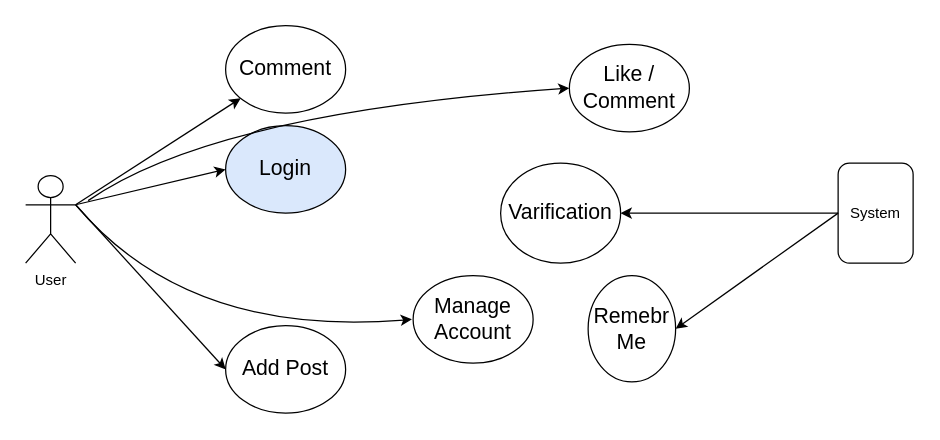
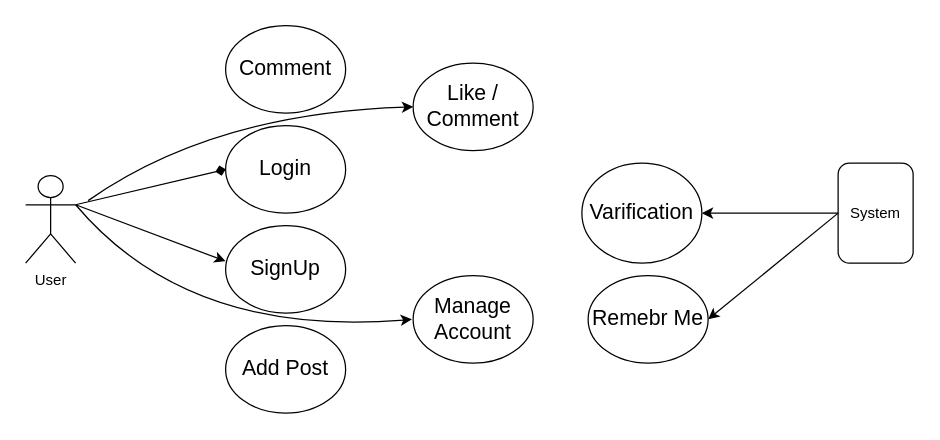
node "Like / Comment": moved (629, 88) -> (473, 107)
edge "User" -> "Comment": removed
node "Login": fillcolor #dae8fc -> #ffffff
edge "User" -> "Login": arrowhead classic -> diamond
node "Varification": moved (561, 213) -> (642, 213)
edge "User" -> "SignUp": added
node "SignUp": added
edge "User" -> "Add Post": removed
node "Remebr Me": size 88x106 -> 120x88
